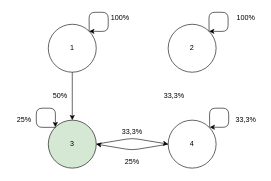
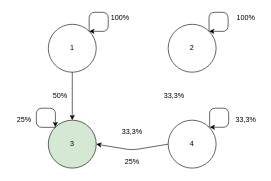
edge "3" -> "4": removed
